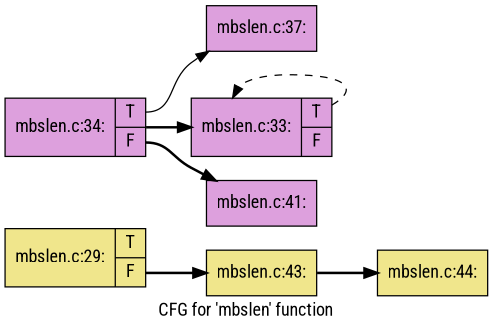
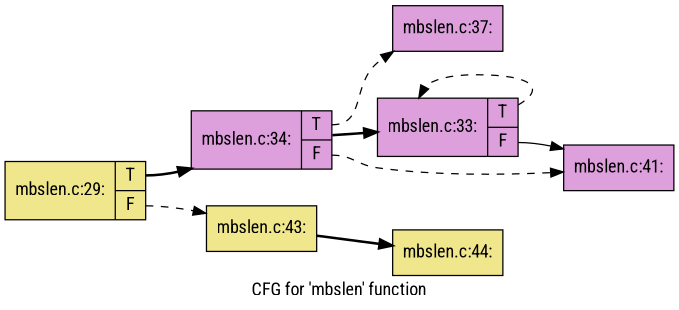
edge "mbslen.c:34:" -> "mbslen.c:37:": style solid -> dashed
edge "mbslen.c:33:" -> "mbslen.c:41:": added
edge "mbslen.c:34:" -> "mbslen.c:41:": style bold -> dashed
edge "mbslen.c:29:" -> "mbslen.c:34:": added
edge "mbslen.c:29:" -> "mbslen.c:43:": style bold -> dashed
